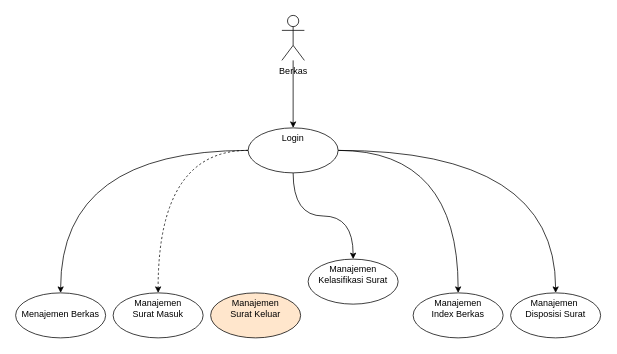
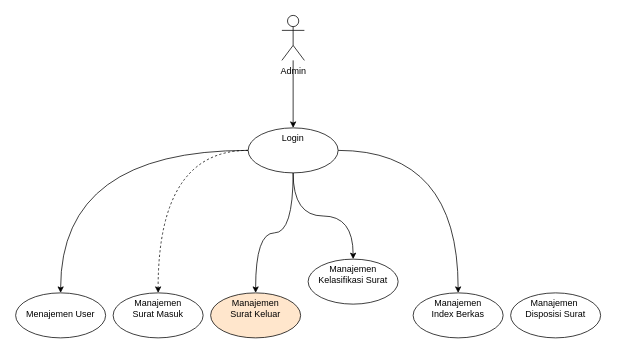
node "Berkas": label "Berkas" -> "Admin"
edge "Login" -> "Manajemen Disposisi Surat": removed
edge "Login" -> "Manajemen Surat Keluar": added
node "Menajemen Berkas": label "Menajemen Berkas" -> "Menajemen User"
